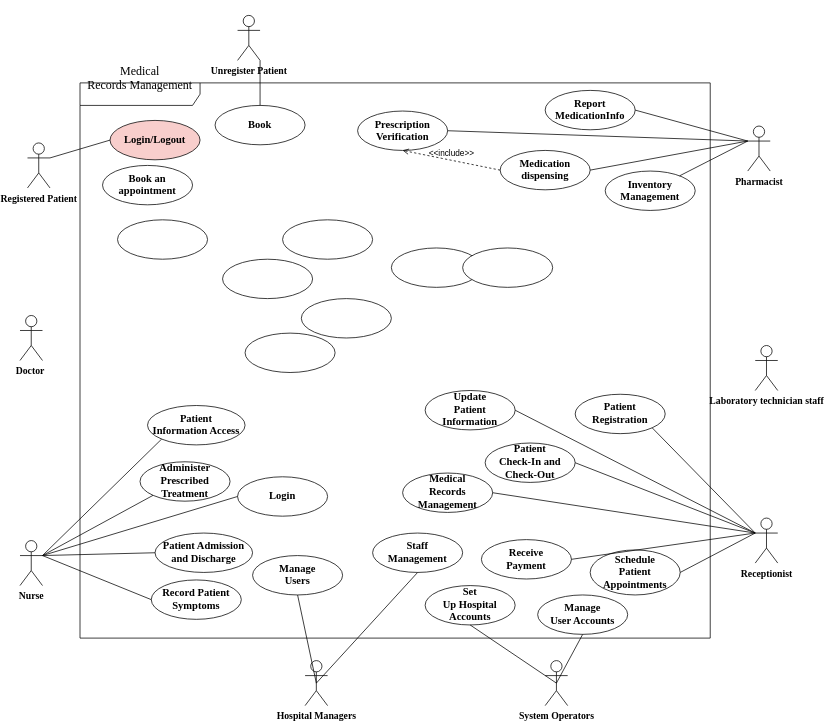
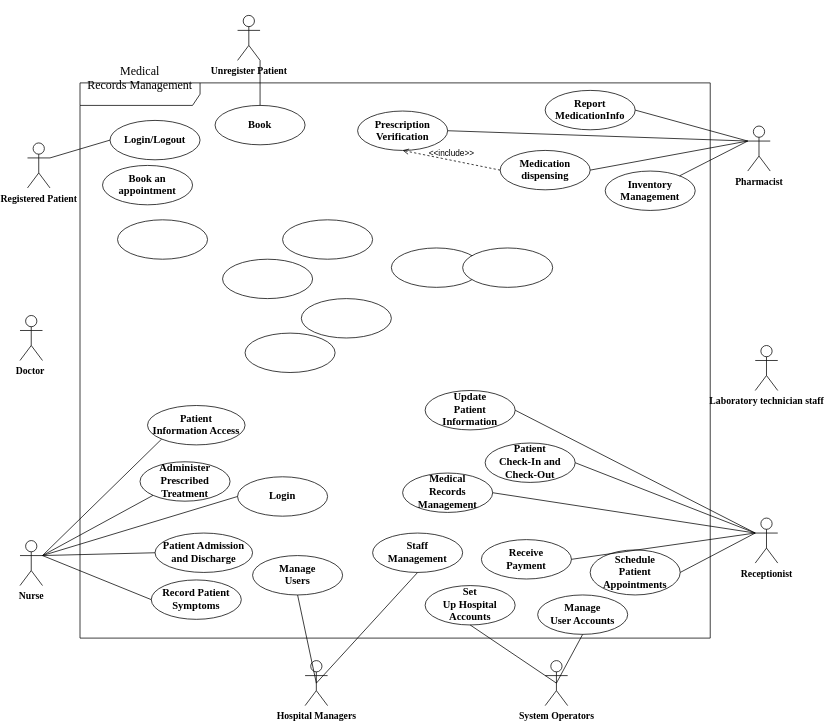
node "Login/Logout": fillcolor #f8cecc -> #ffffff
node "PatientRegistration": removed
edge "PatientRegistration" -- "Receptionist": removed
